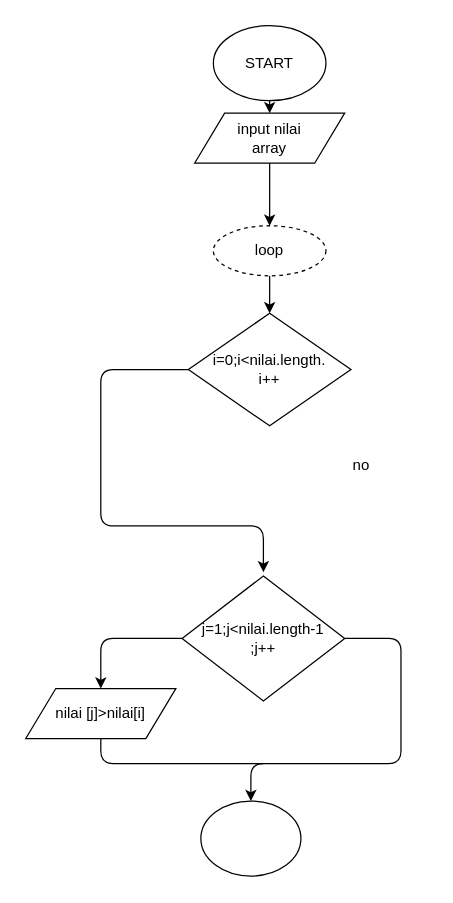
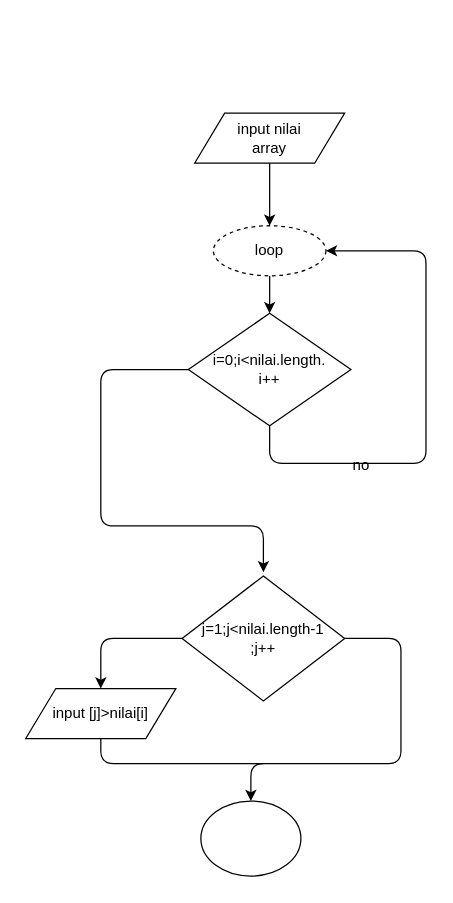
node "START": removed
edge "START" -> "input nilai array": removed
edge "i=0;i<nilai.length. i++" -> "loop": added
node "nilai [j]>nilai[i]": label "nilai [j]>nilai[i]" -> "input [j]>nilai[i]"
